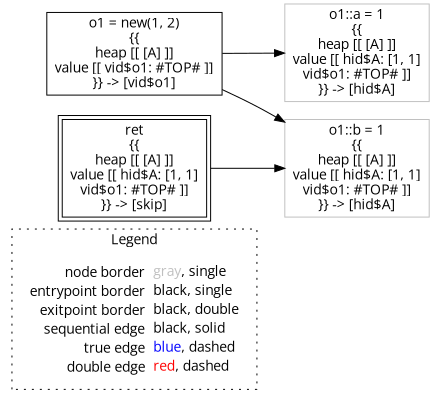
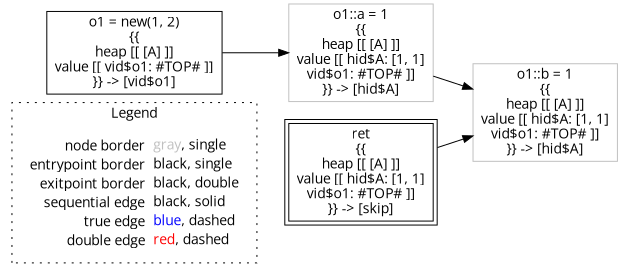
edge "o1 = new(1, 2)" -> "o1::b = 1": now "o1::a = 1" -> "o1::b = 1"
